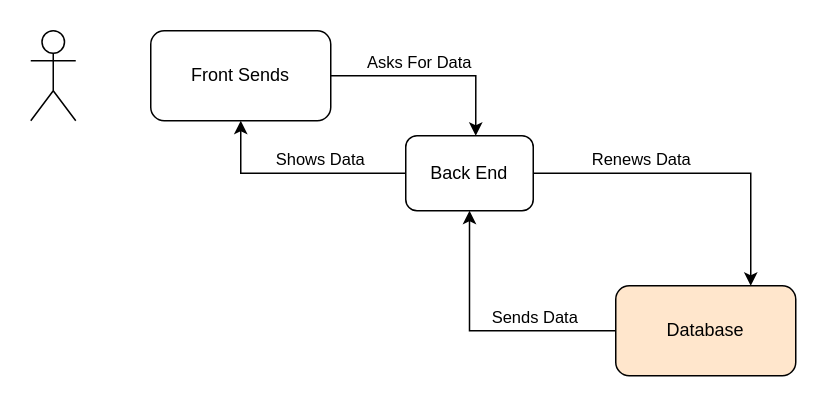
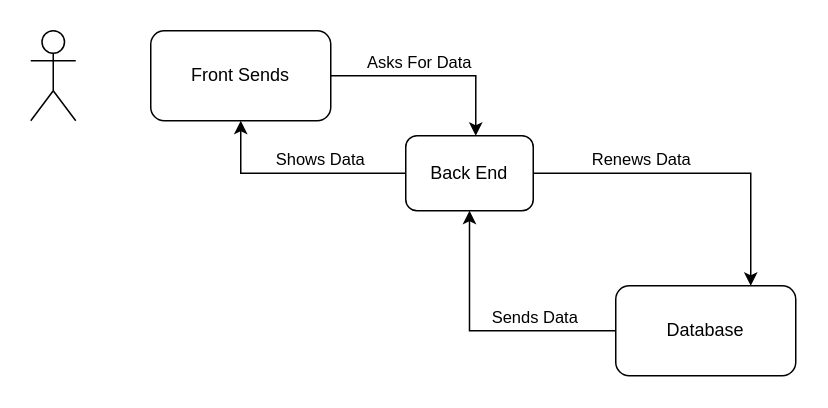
node "Database": fillcolor #ffe6cc -> #ffffff
